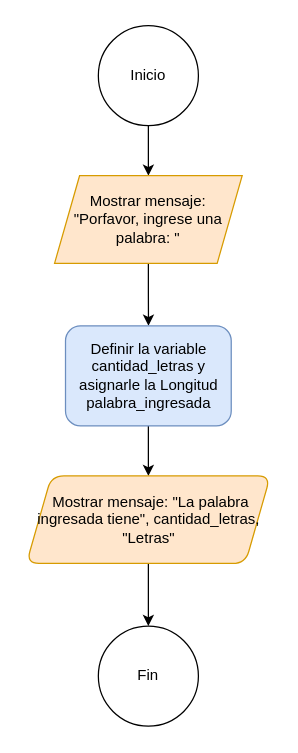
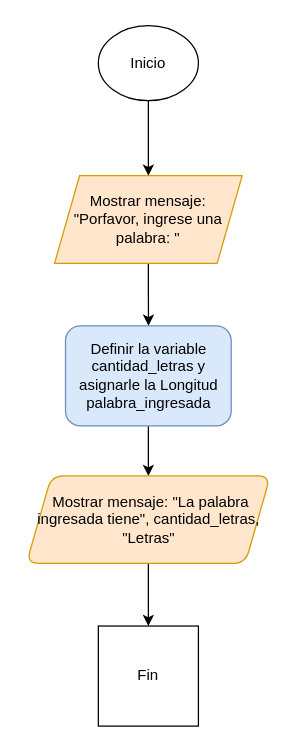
node "Inicio": size 100x100 -> 100x75
node "Fin": shape ellipse -> rectangle
